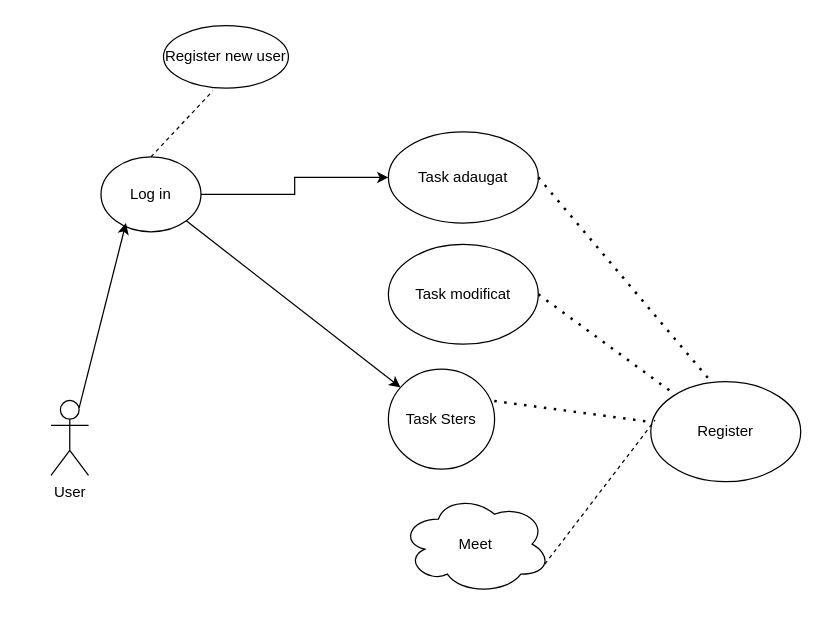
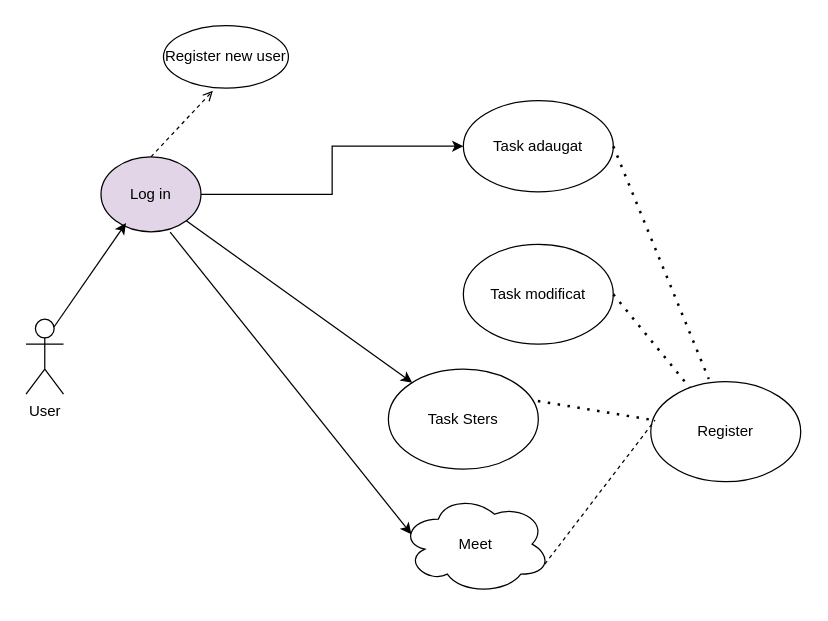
edge "Register new user" -- "Log in": arrowhead none -> open
node "Task adaugat": moved (463, 178) -> (538, 146)
node "Log in": fillcolor #ffffff -> #e1d5e7
node "Task modificat": moved (463, 294) -> (538, 294)
edge "Log in" -> "Meet": added
node "Task Sters": size 106x100 -> 150x100
node "User": moved (69, 438) -> (44, 357)
